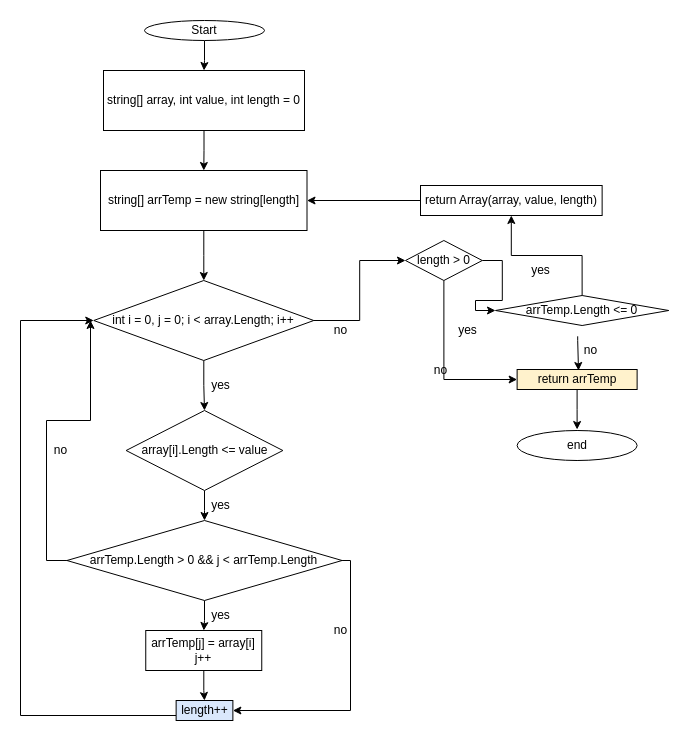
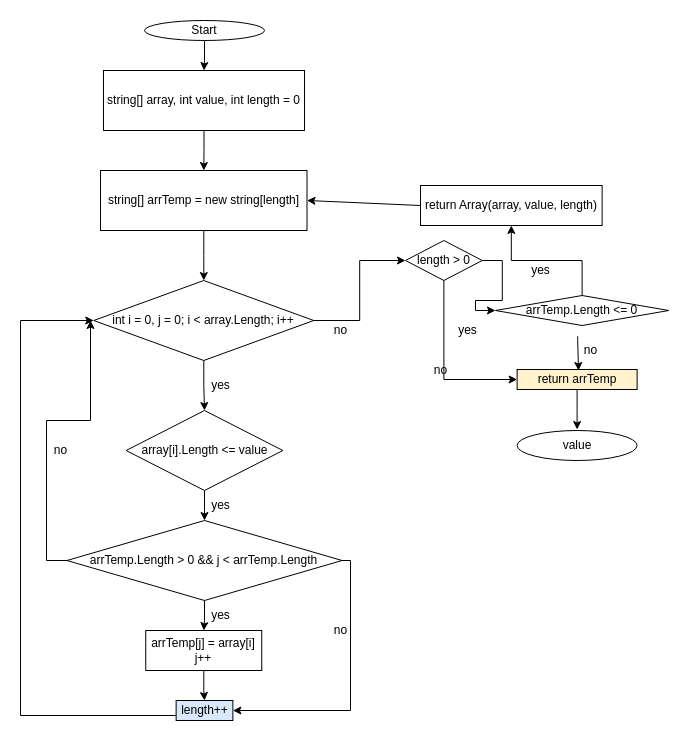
node "return Array(array, value, length)": size 182x30 -> 182x40
node "end": label "end" -> "value"
